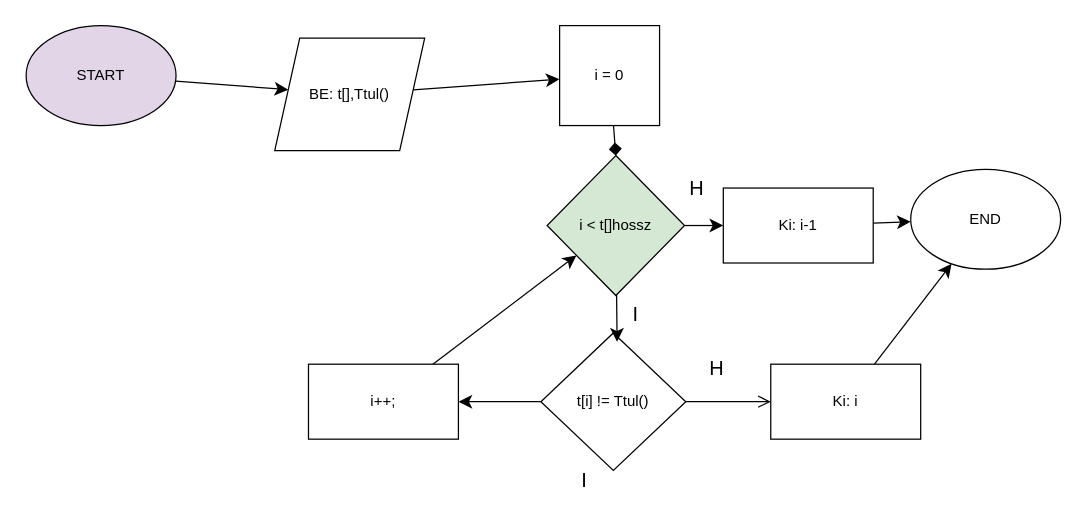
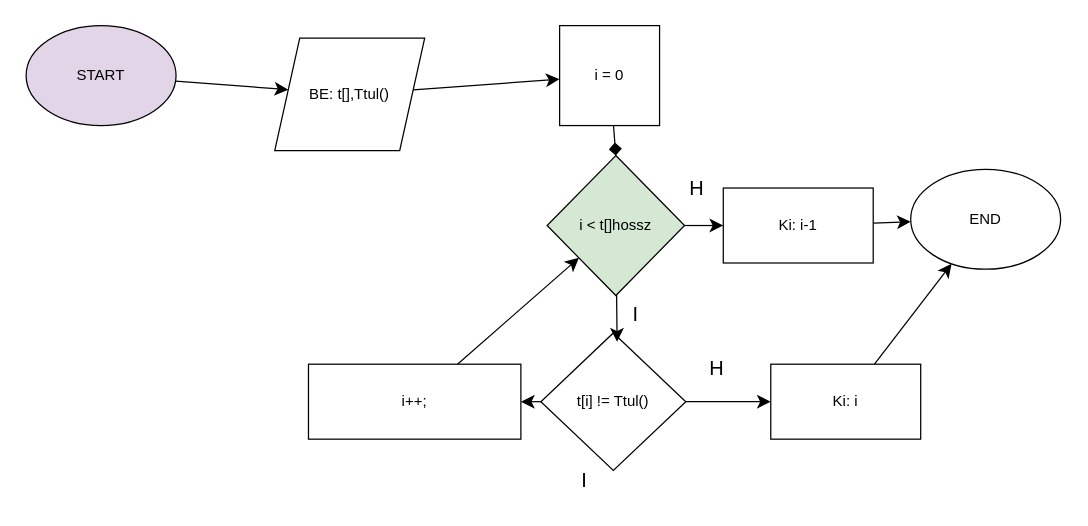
node "i++;": size 150x75 -> 213x75
edge "t[i] != Ttul()" -> "Ki: i": arrowhead open -> classic
